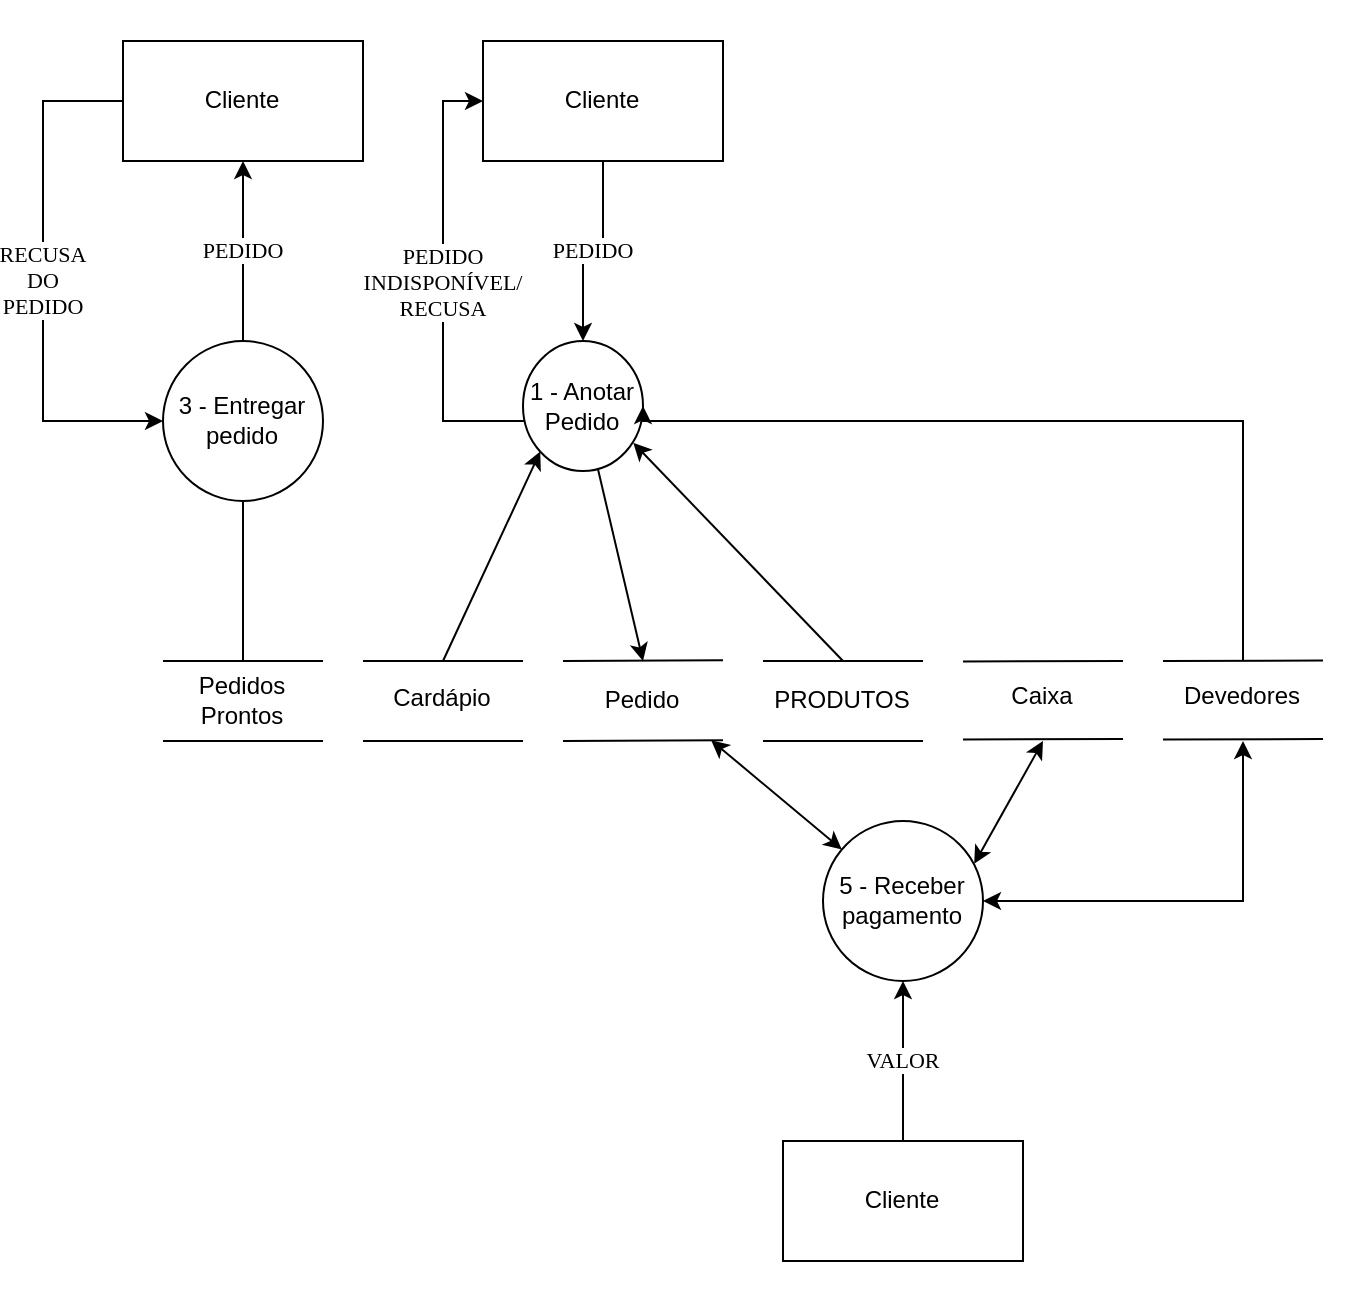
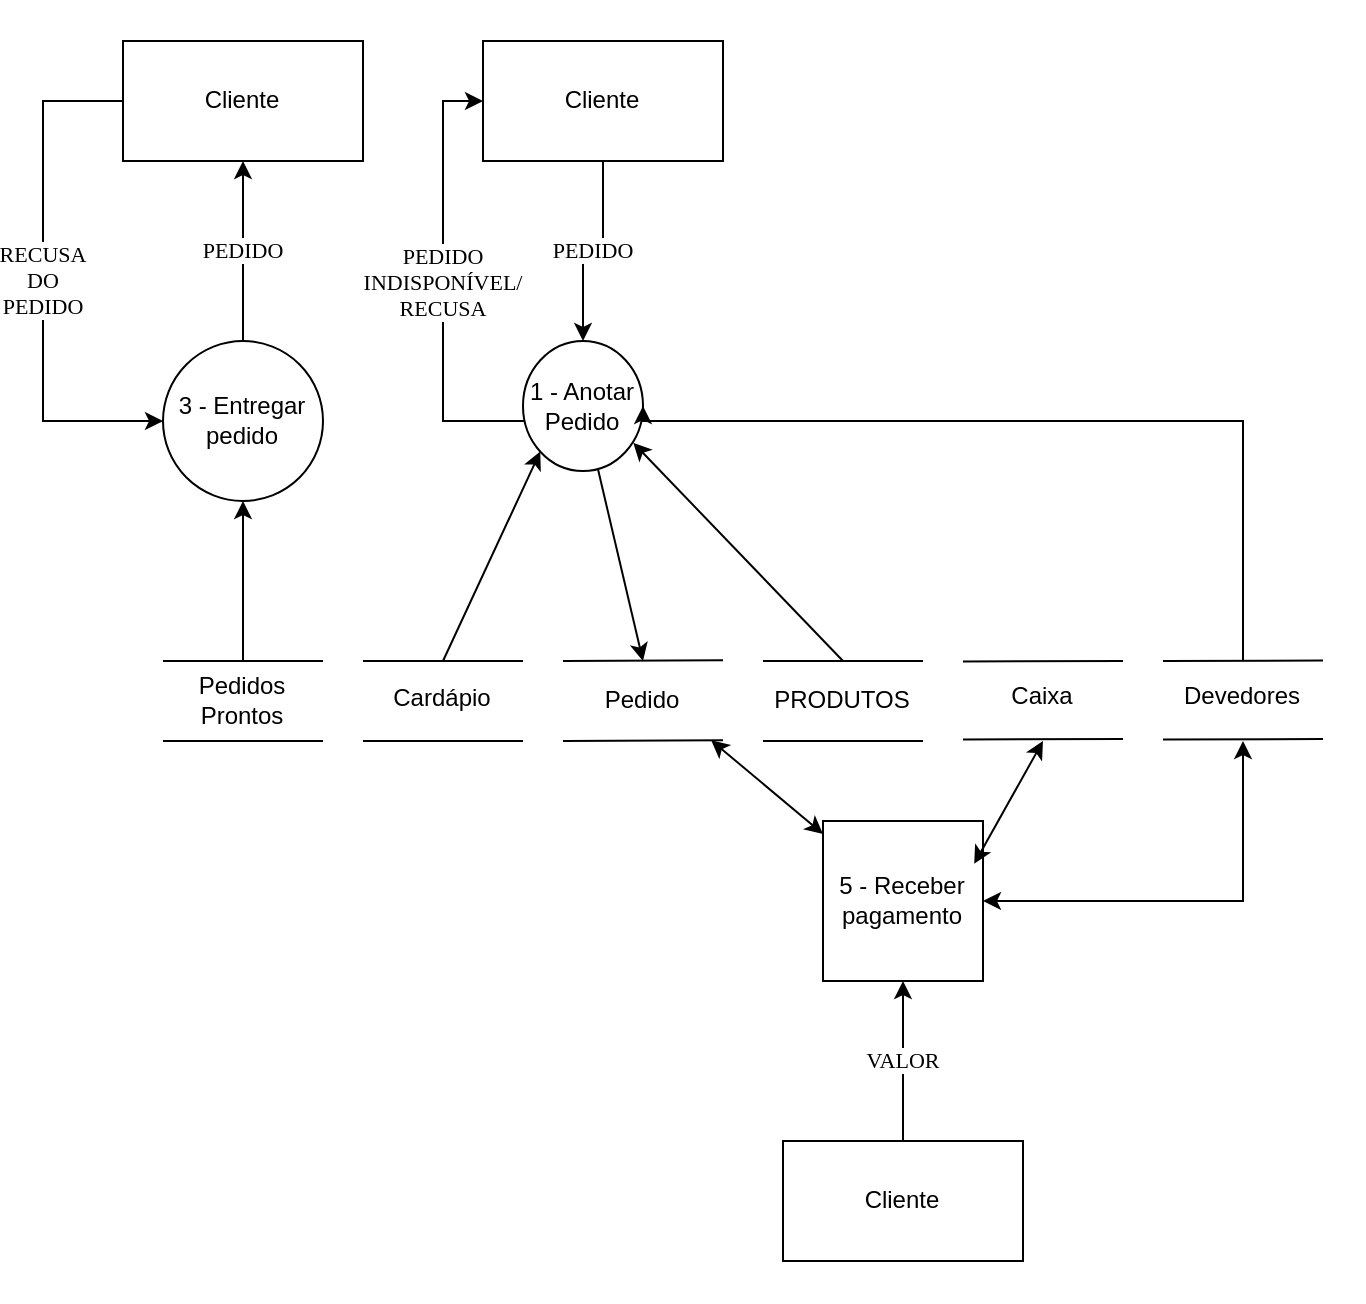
edge "3 - Entregar pedido" -- "Pedidos Prontos": arrowhead none -> classic
node "5 - Receber pagamento": shape ellipse -> rectangle
